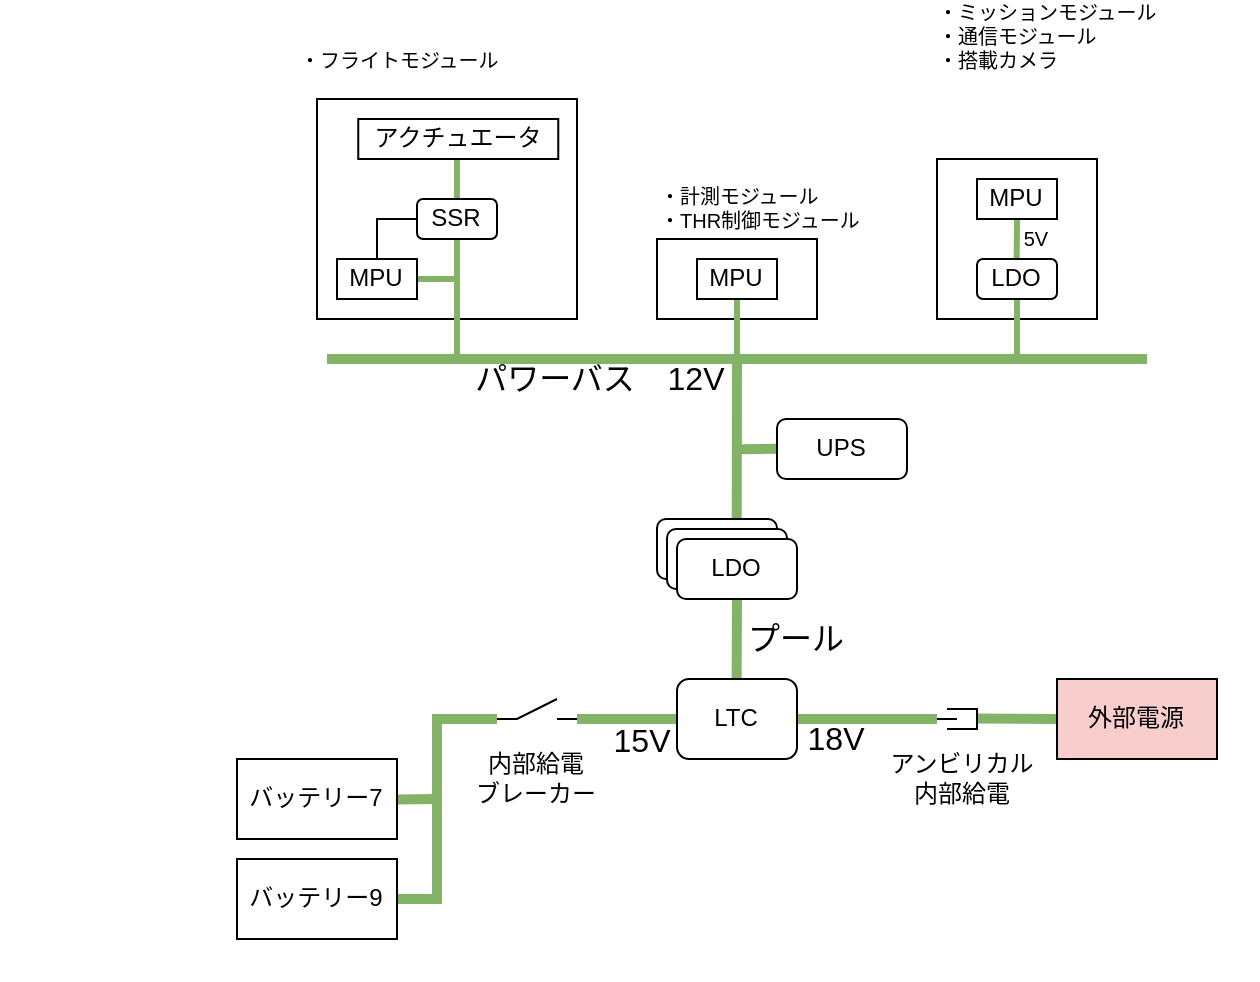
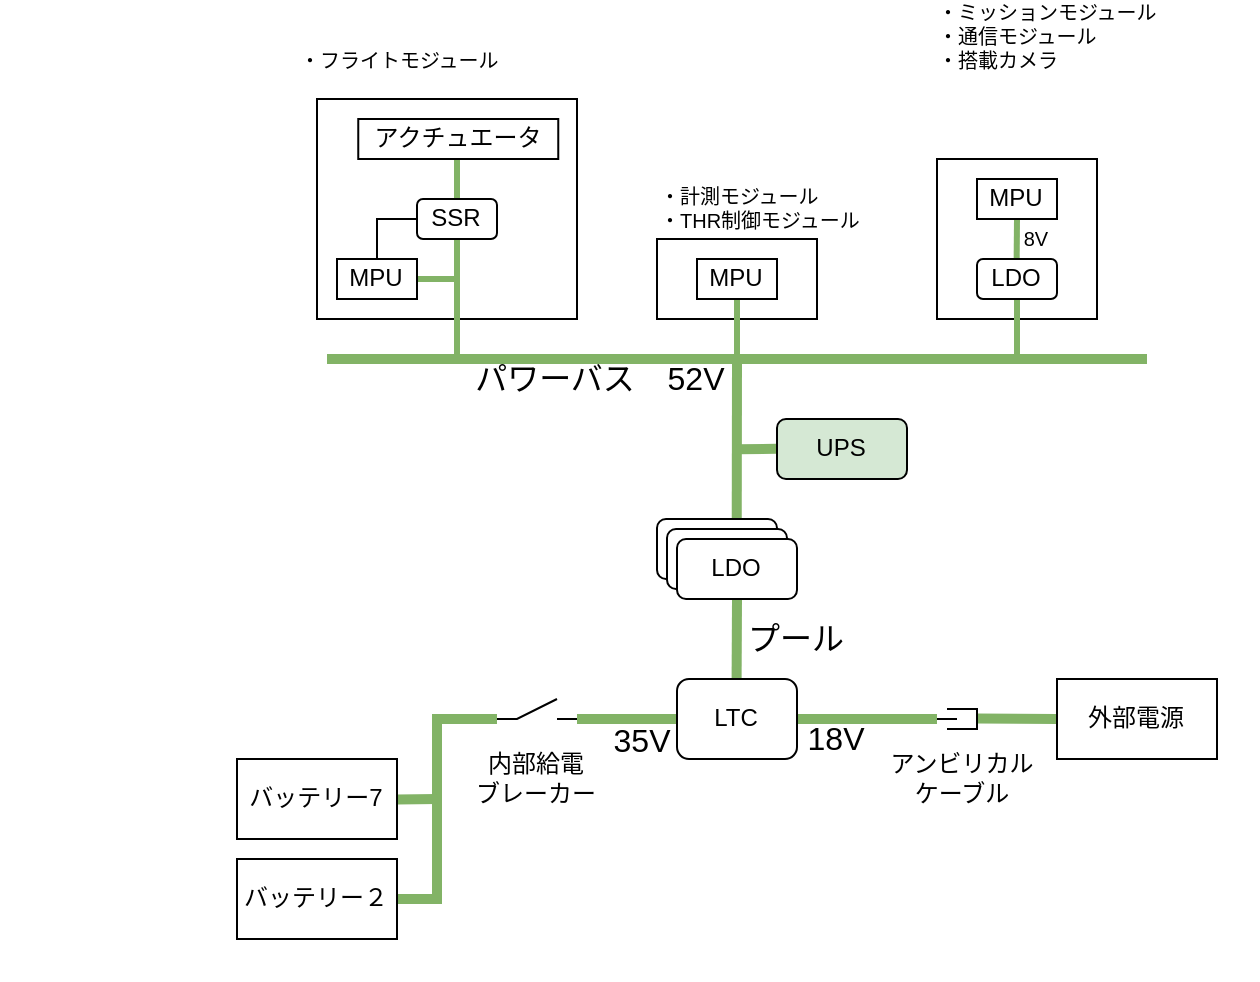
node "5V": label "5V" -> "8V"
node "12V": label "12V" -> "52V"
node "UPS": fillcolor #ffffff -> #d5e8d4
node "外部電源": fillcolor #f8cecc -> #ffffff
node "15V": label "15V" -> "35V"
node "アンビリカル 内部給電": label "アンビリカル 内部給電" -> "アンビリカル ケーブル"
node "バッテリー9": label "バッテリー9" -> "バッテリー２"
